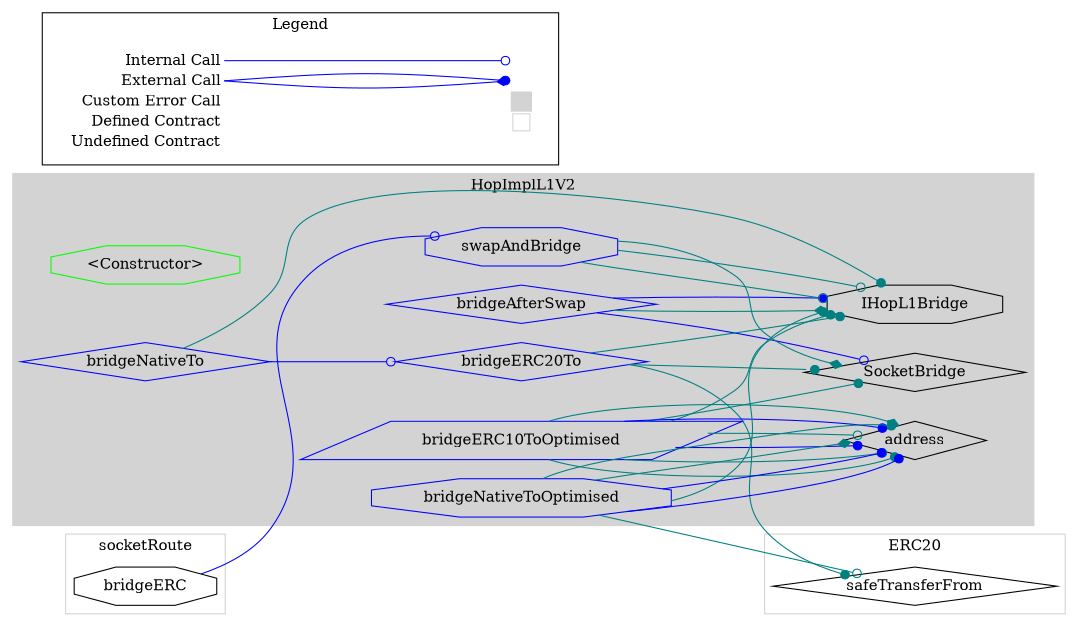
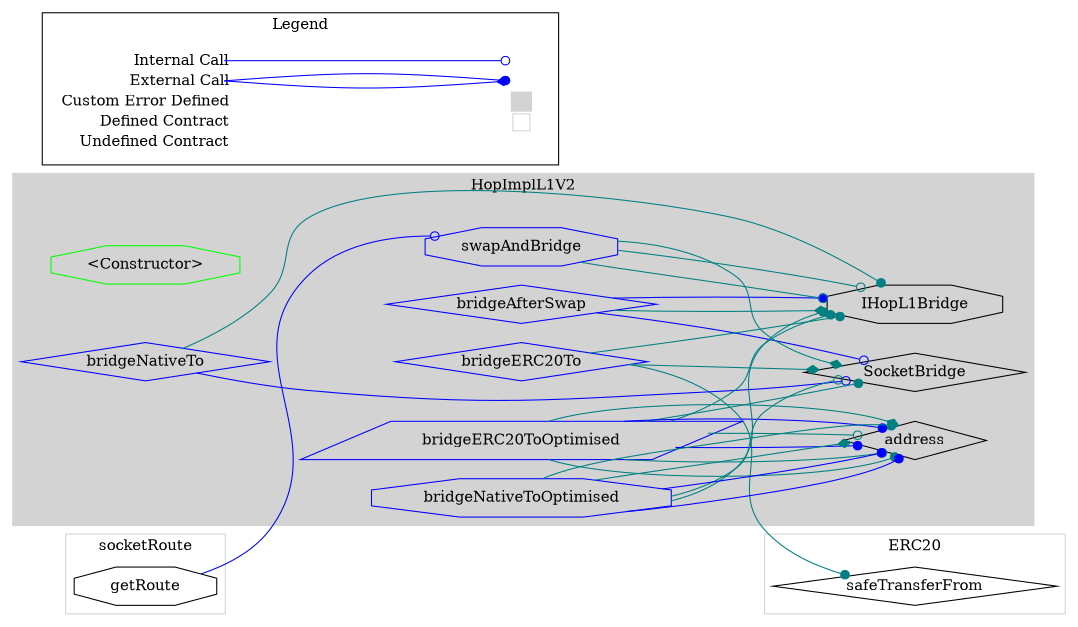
node "Internal Call": text "Custom Error Call" -> "Custom Error Defined"
edge "bridgeNativeTo" -> "bridgeERC20To": now "bridgeNativeTo" -> "SocketBridge"
edge "bridgeERC20To" -> "SocketBridge": arrowhead dot -> diamond
node "bridgeERC10ToOptimised": label "bridgeERC10ToOptimised" -> "bridgeERC20ToOptimised"
edge "bridgeNativeToOptimised" -> "safeTransferFrom": now "bridgeNativeToOptimised" -> "SocketBridge"
node "bridgeERC": label "bridgeERC" -> "getRoute"
